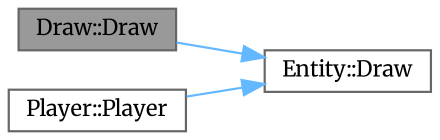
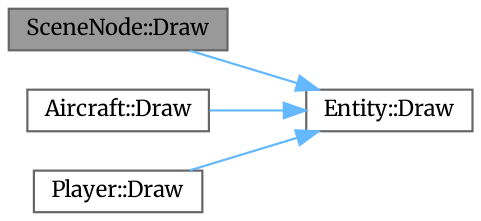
node "Draw::Draw": label "Draw::Draw" -> "SceneNode::Draw"
node "Player::Player": label "Player::Player" -> "Player::Draw"
node "Aircraft::Draw": added
